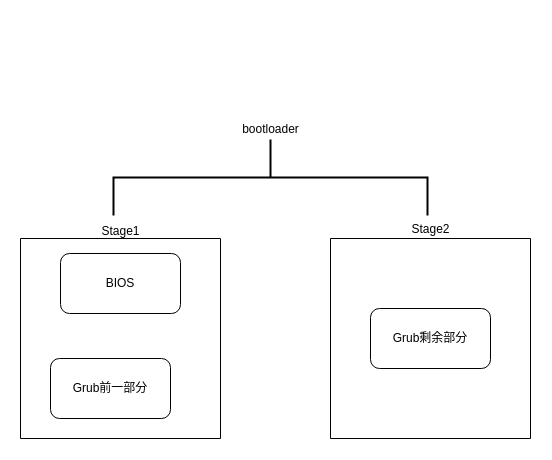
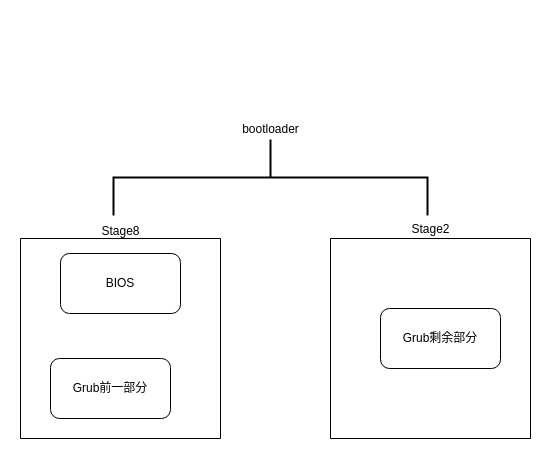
node "Stage1": label "Stage1" -> "Stage8"
node "Grub剩余部分": moved (431, 339) -> (441, 339)
